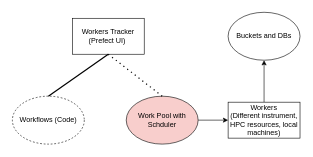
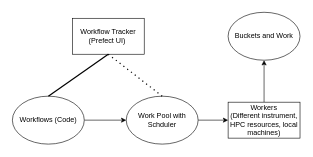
node "Workers Tracker (Prefect UI)": label "Workers Tracker (Prefect UI)" -> "Workflow Tracker (Prefect UI)"
node "Buckets and DBs": label "Buckets and DBs" -> "Buckets and Work"
node "Workflows (Code)": style dashed -> solid
edge "Workflows (Code)" -> "Work Pool with Schduler": added
node "Work Pool with Schduler": fillcolor #f8cecc -> #ffffff
